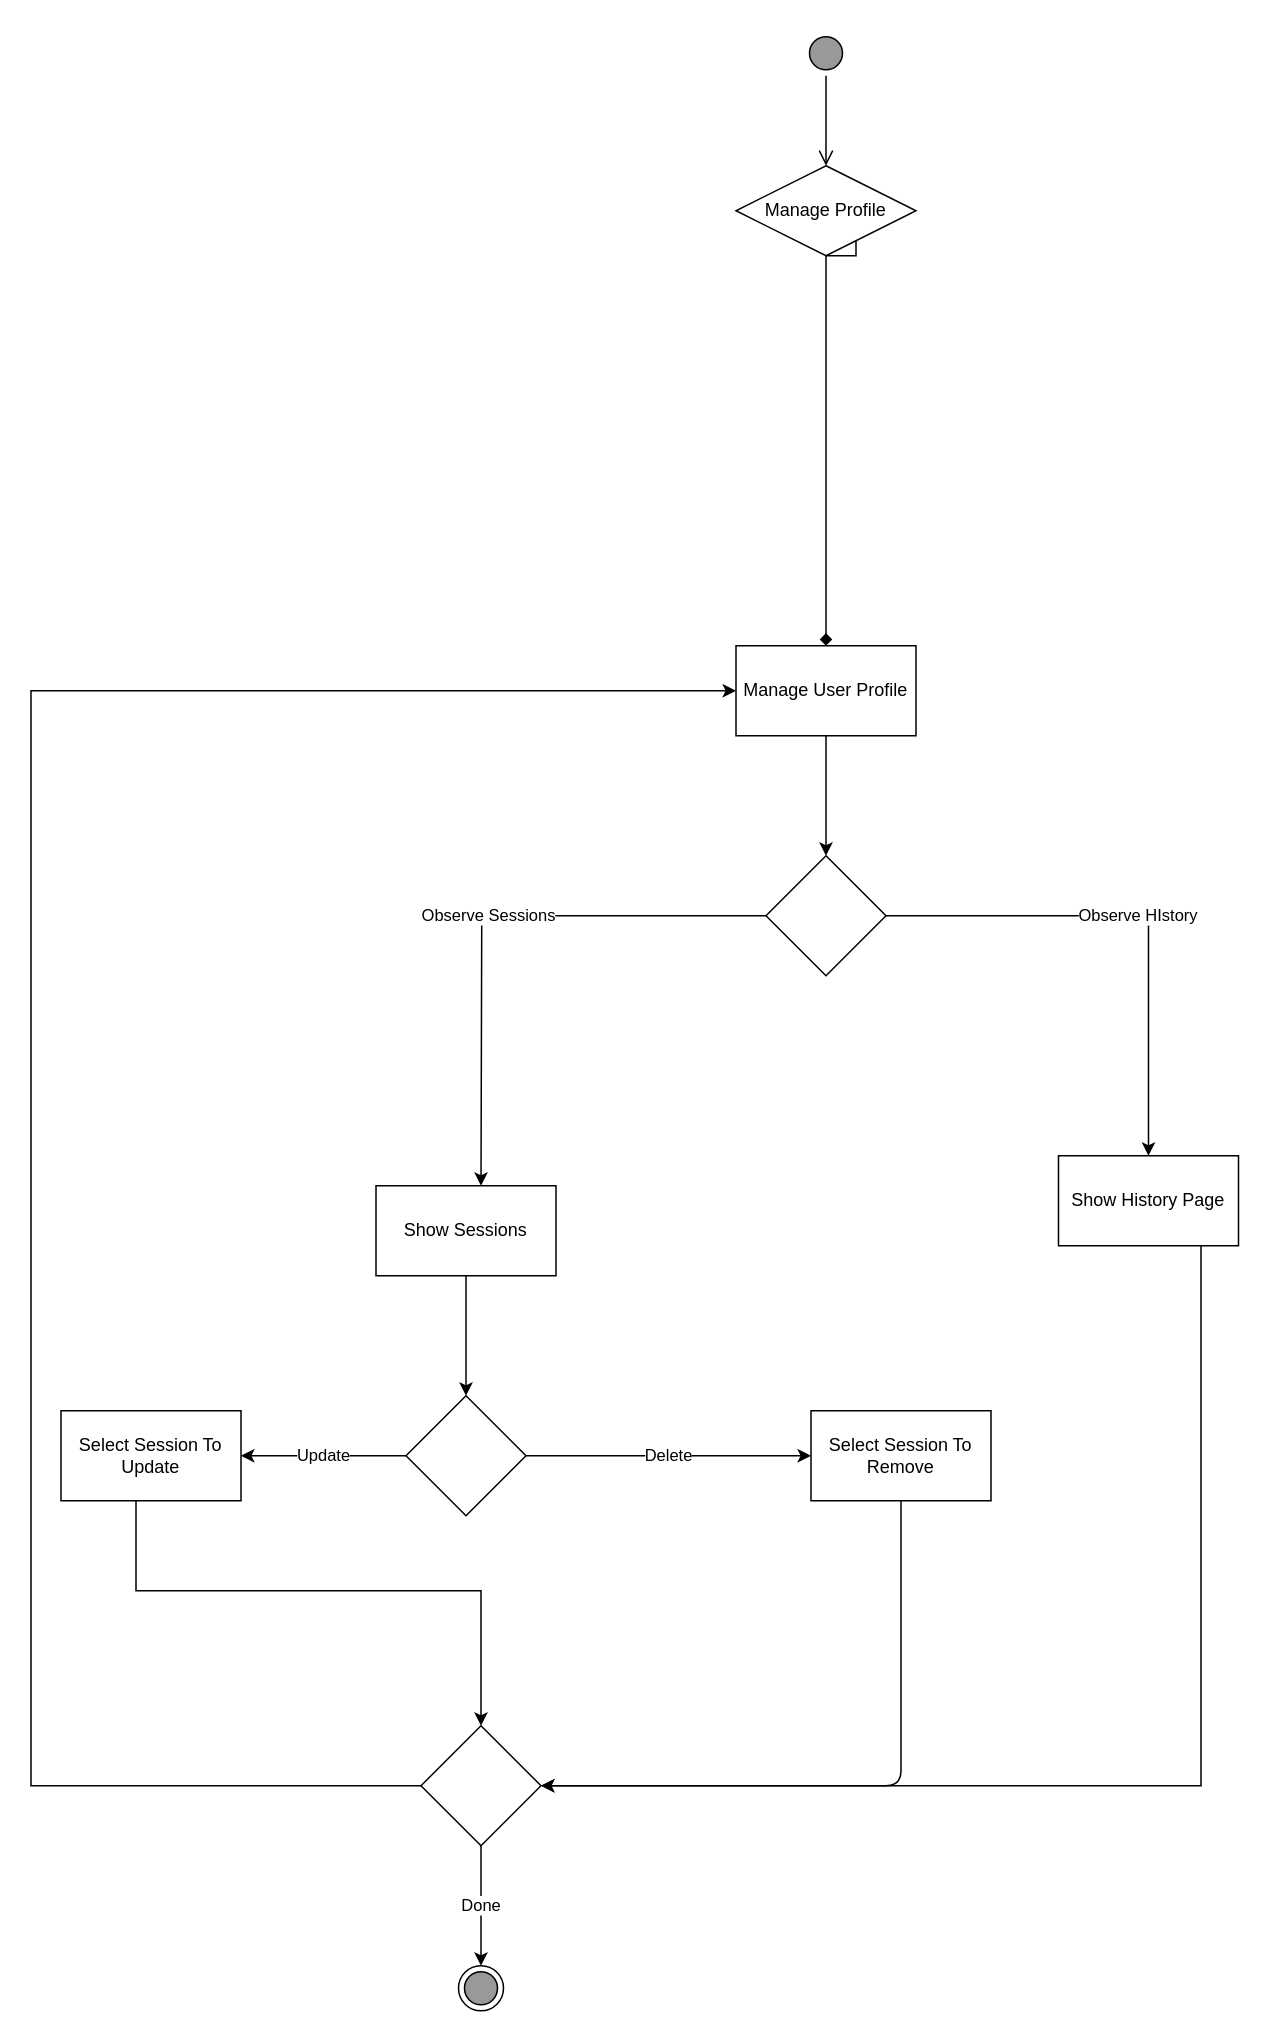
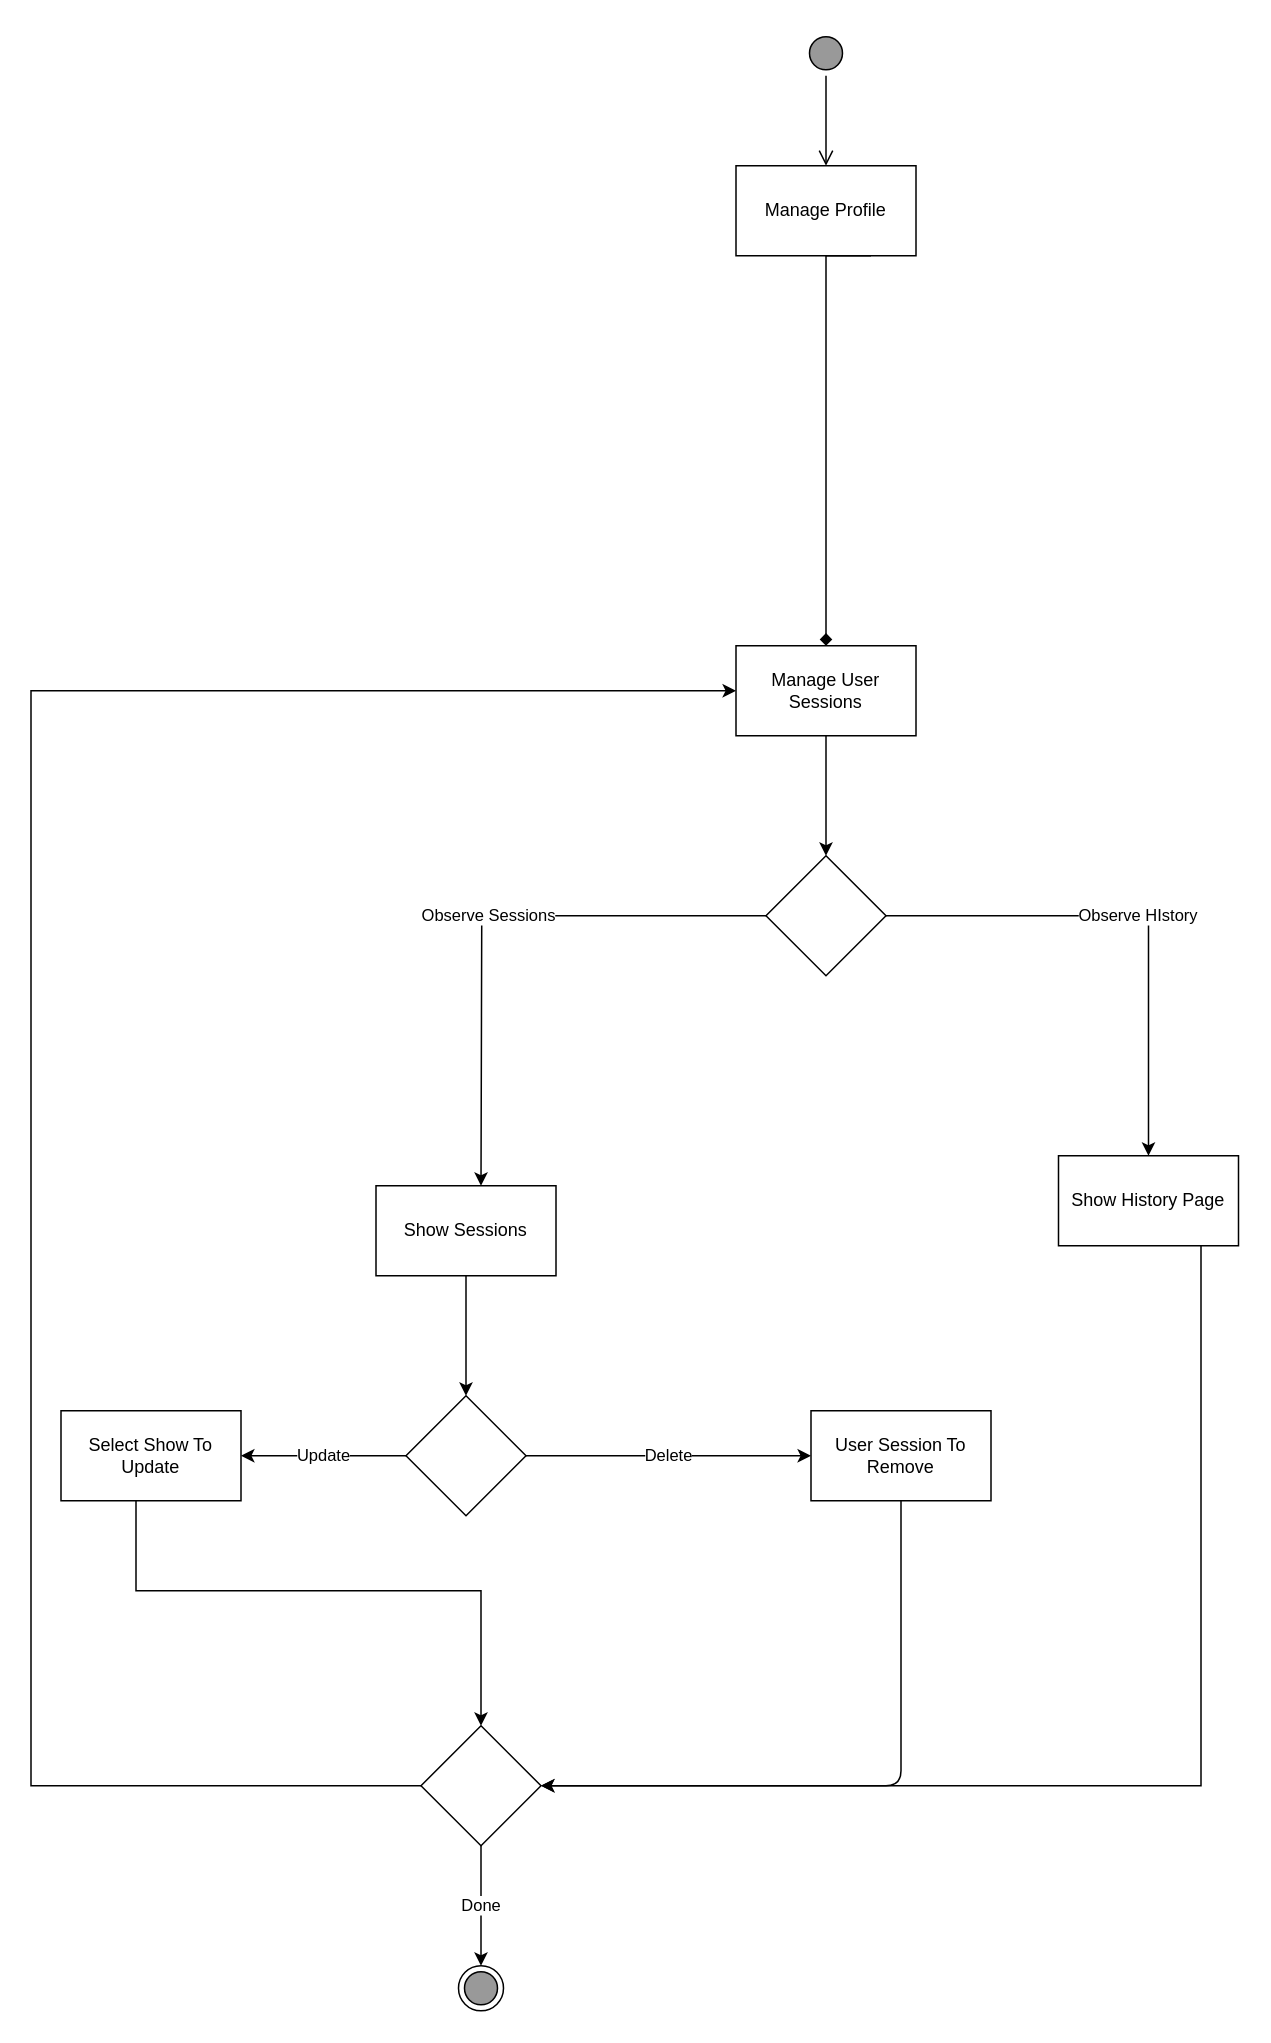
node "Manage Profile": shape diamond -> rectangle
node "Manage User Profile": label "Manage User Profile" -> "Manage User Sessions"
node "Select Session To Update": label "Select Session To Update" -> "Select Show To Update"
node "Select Session To Remove": label "Select Session To Remove" -> "User Session To Remove"
